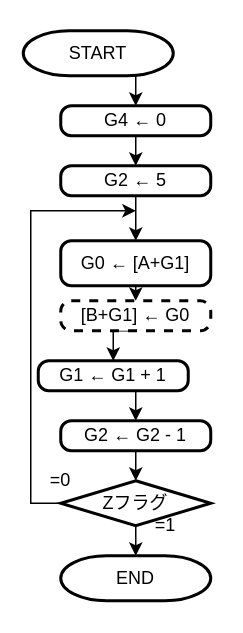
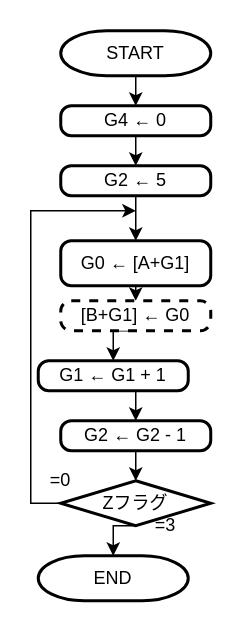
node "START": moved (98, 53) -> (136, 53)
node "=1": label "=1" -> "=3"
node "END": moved (136, 578) -> (113, 578)
